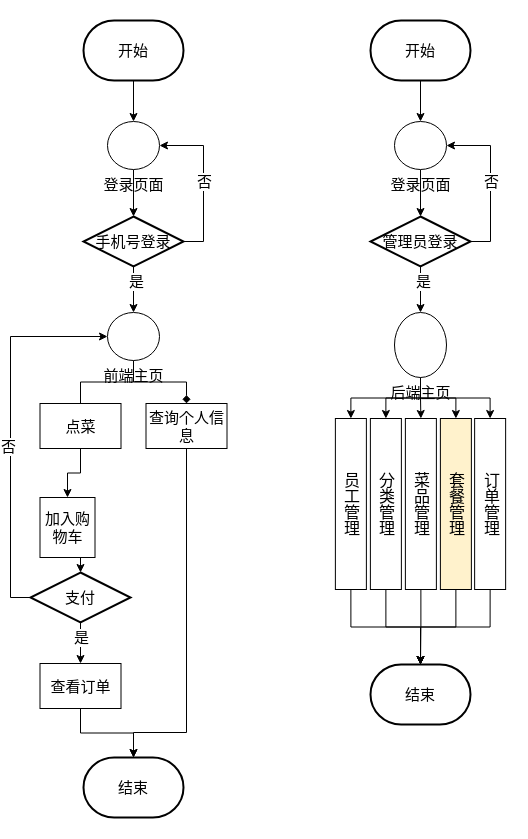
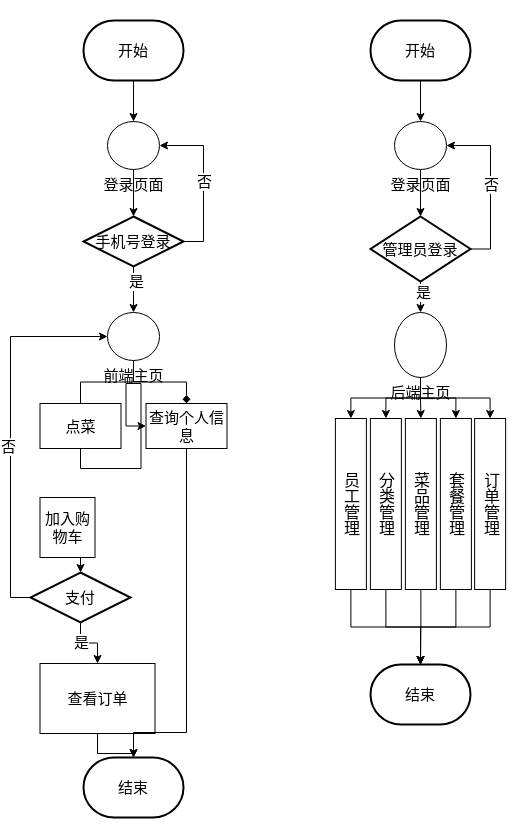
node "管理员登录": size 100x50 -> 100x65
edge "点菜" -> "加入购物车": now "点菜" -> "查询个人信息"
node "套餐管理": fillcolor #fff2cc -> #ffffff
node "查看订单": size 81x45 -> 115x70
